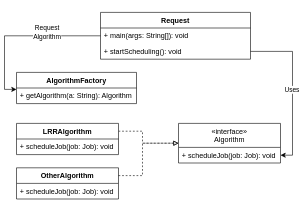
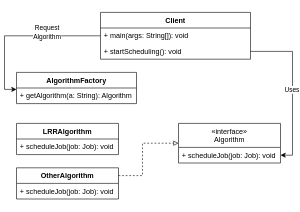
node "Request": label "Request" -> "Client"
edge "LRRAlgorithm" -> "«interface» Algorithm": removed
